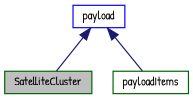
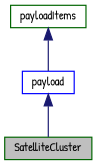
edge "payloadItems" -> "payload": reversed
